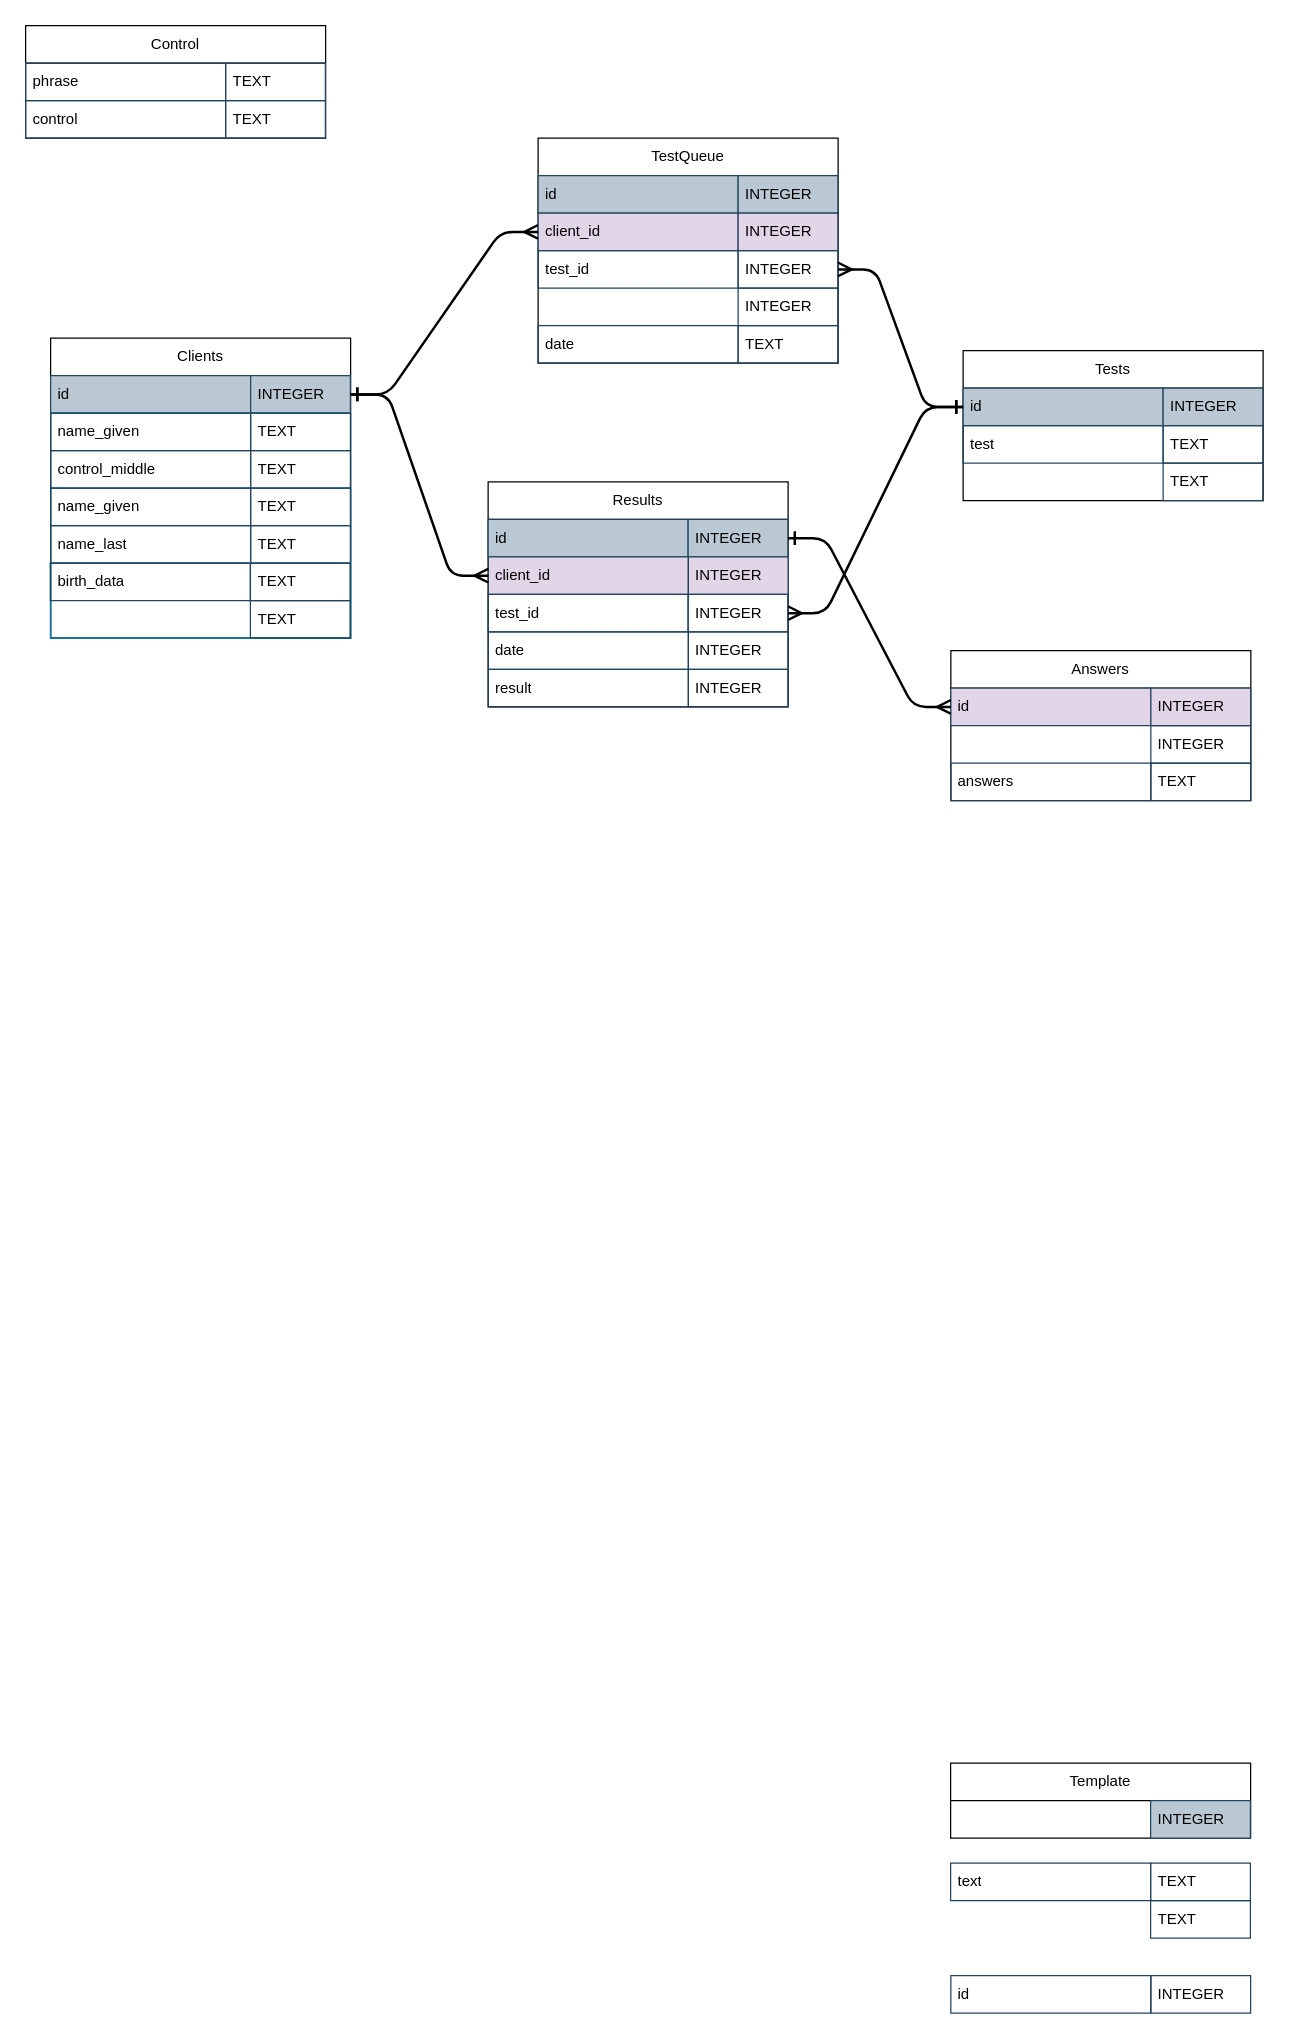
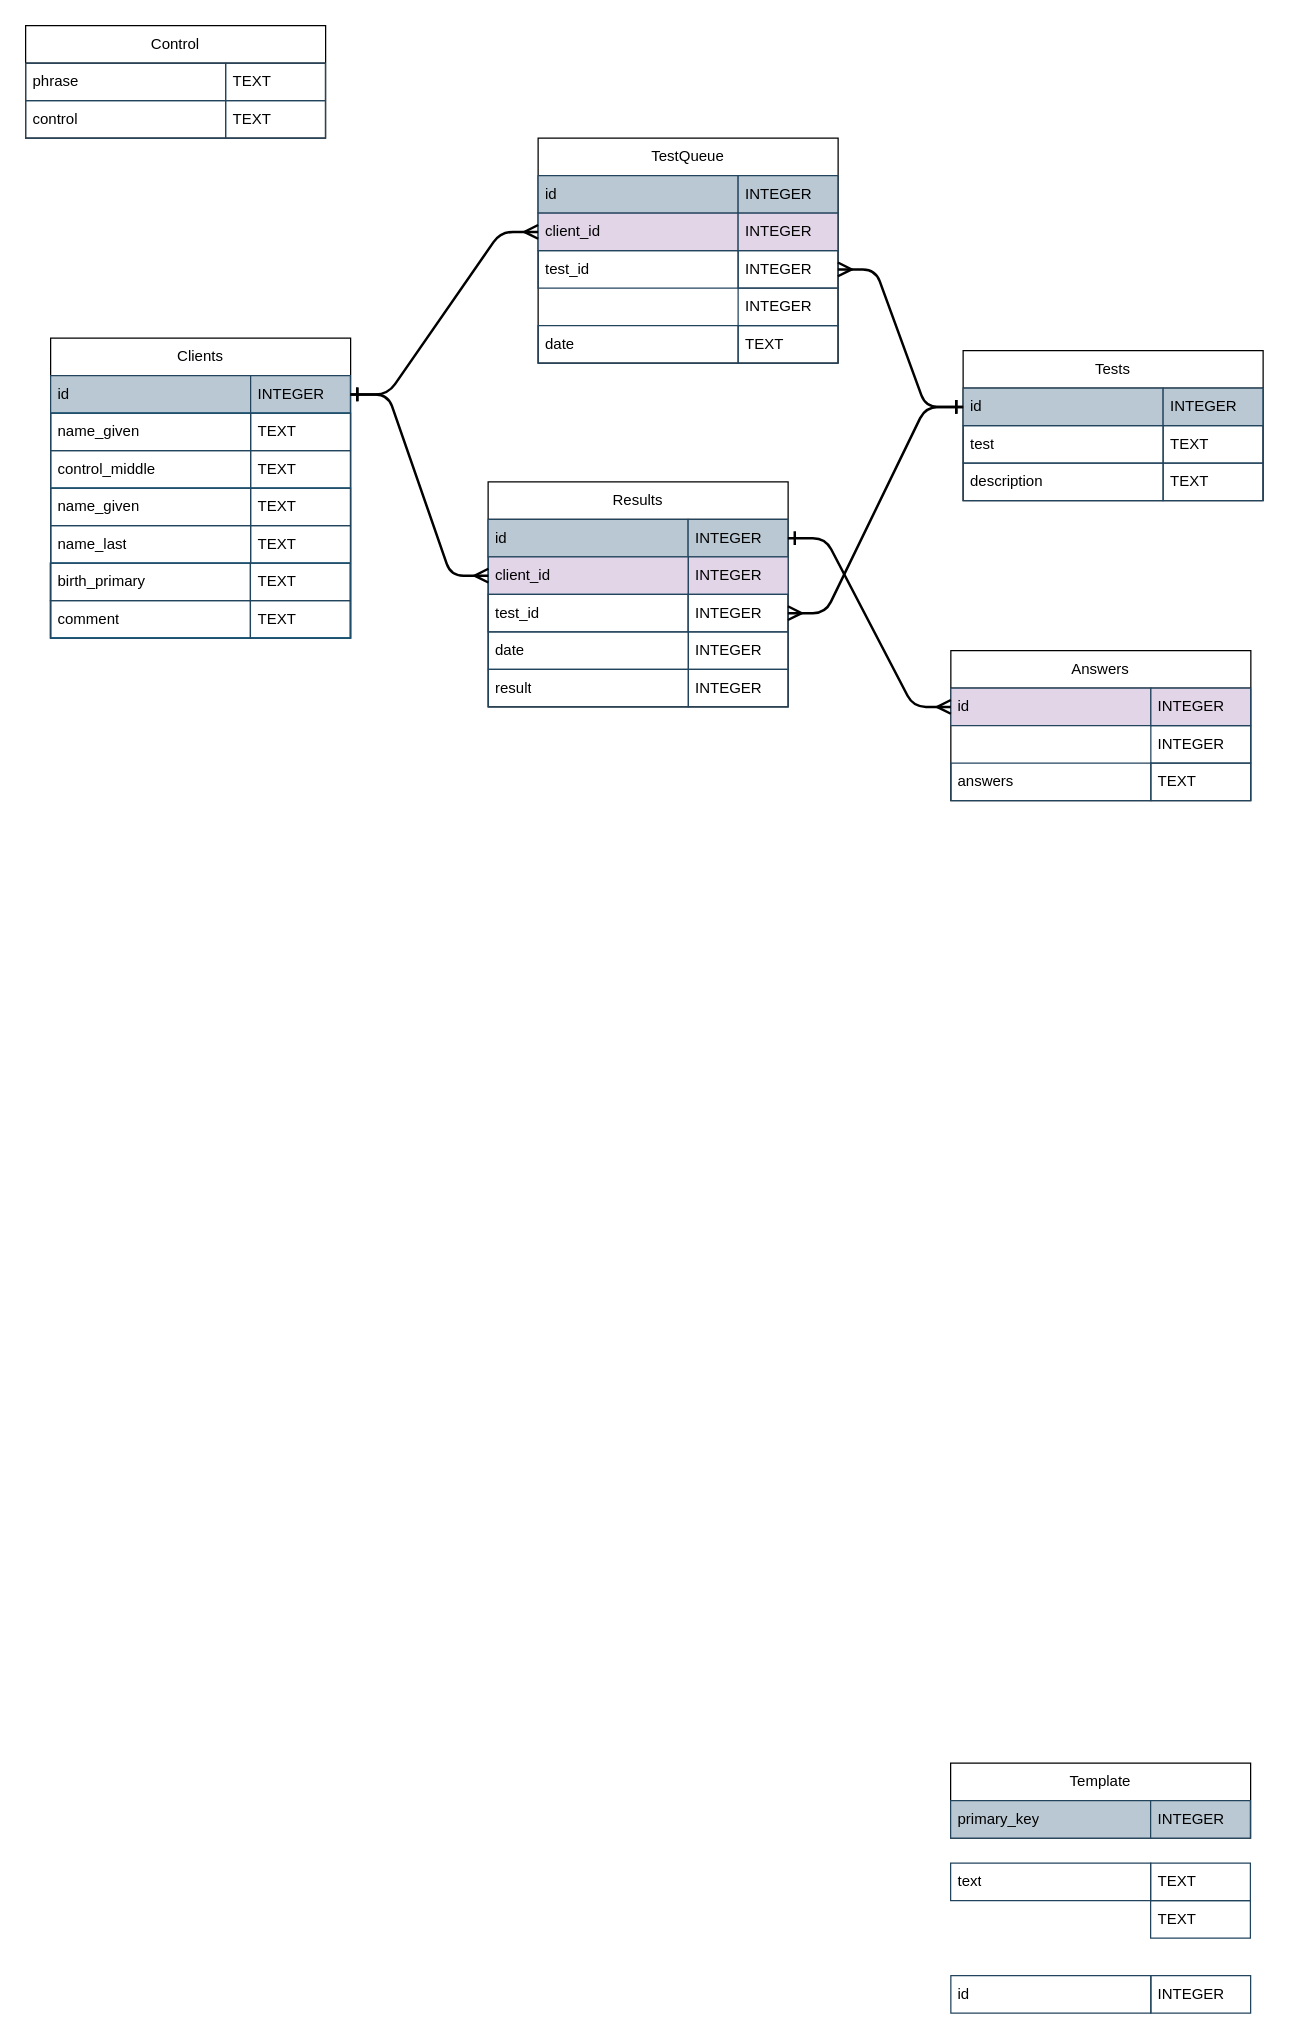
node "description": added
node "birth_data": label "birth_data" -> "birth_primary"
node "comment": added
node "primary_key": added
